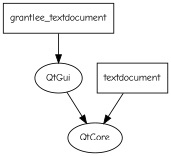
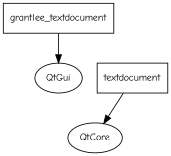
edge "QtGui" -> "QtCore": removed
